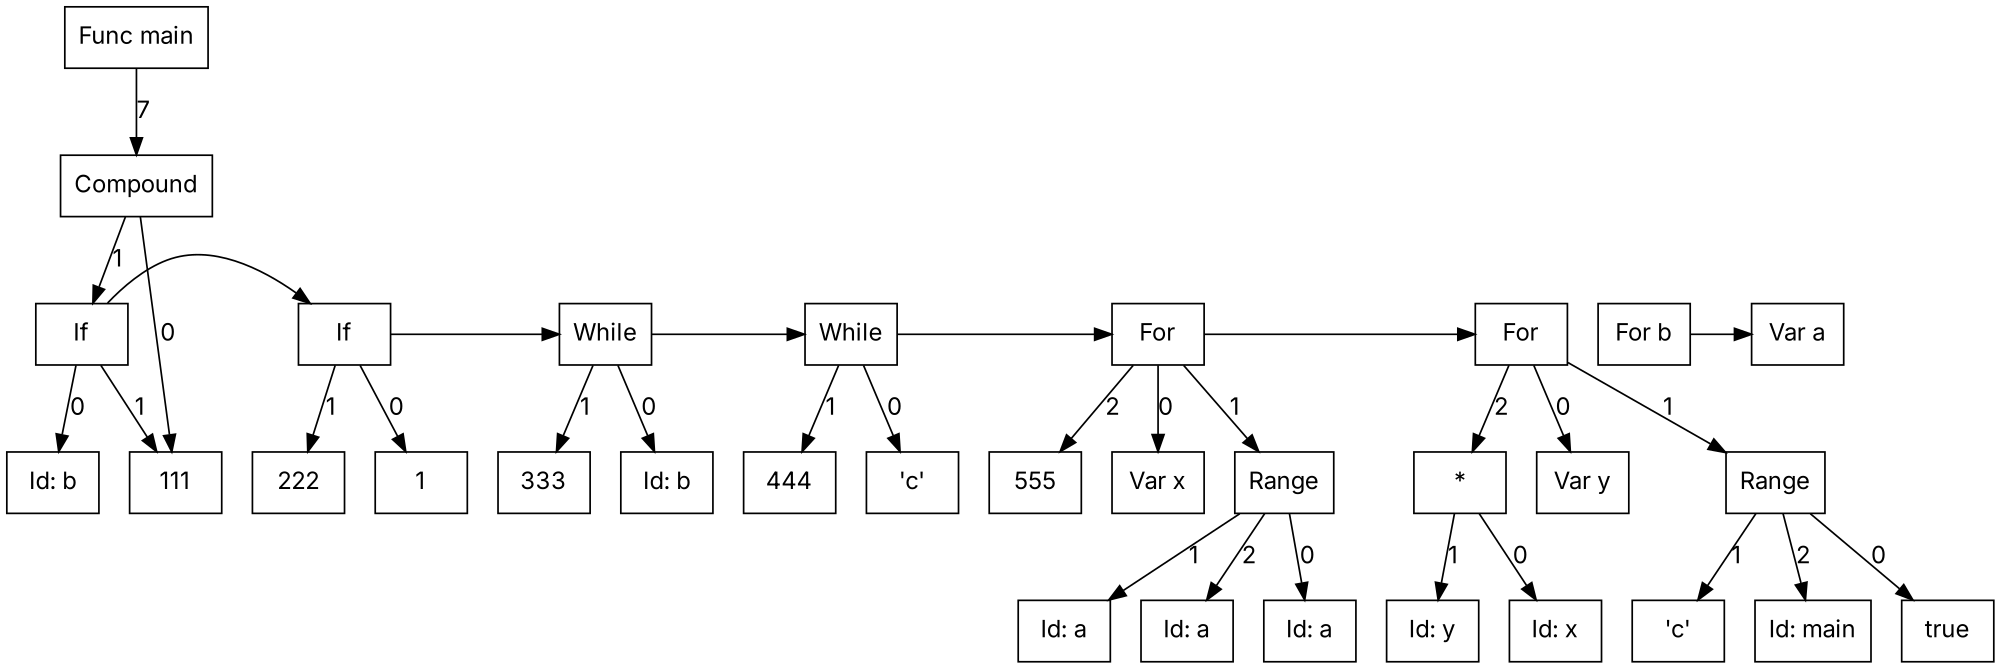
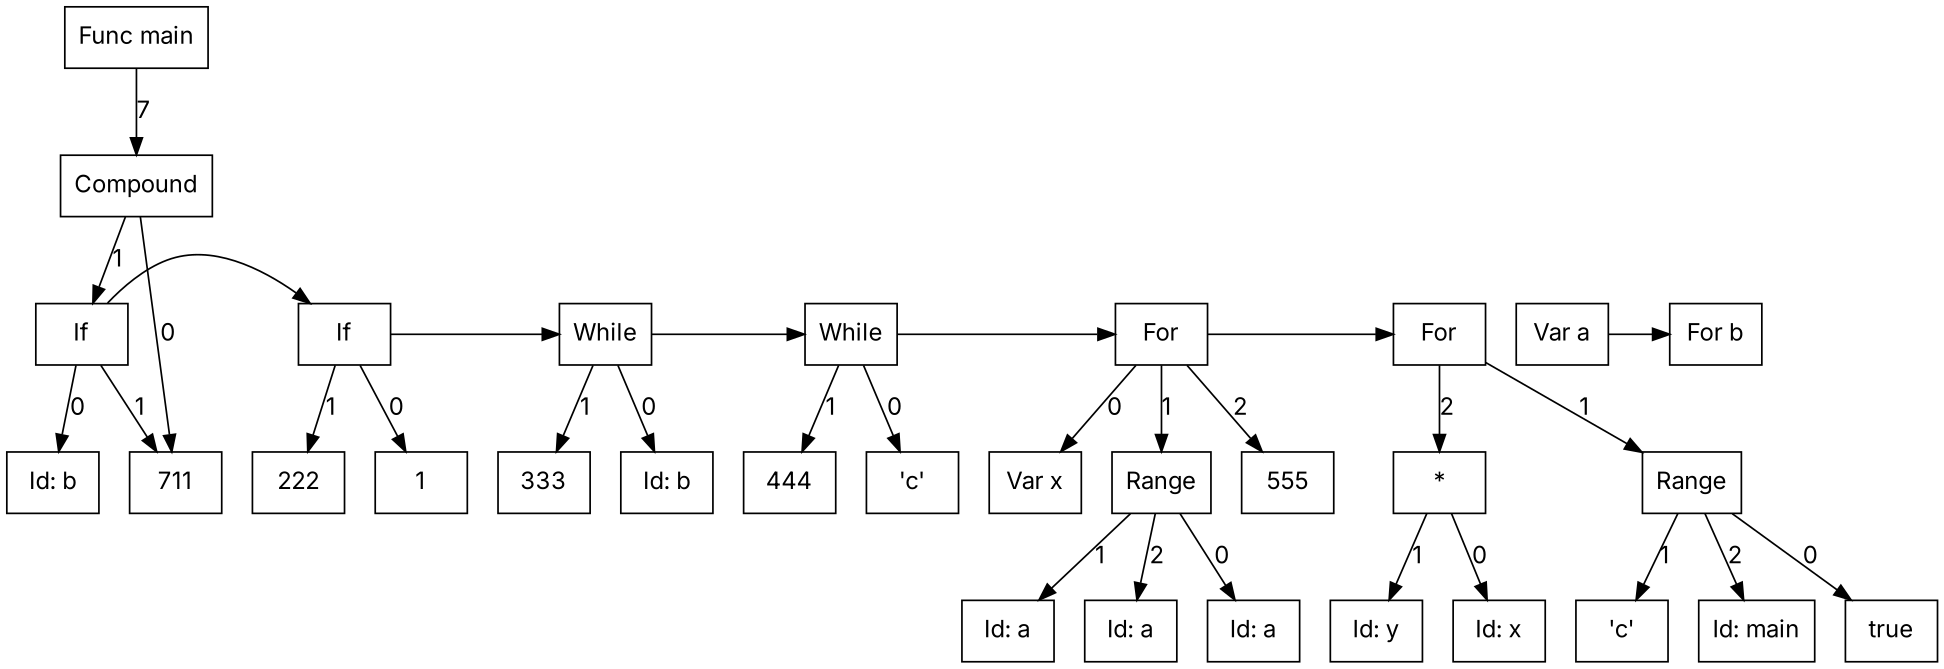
edge "For b" -> "Var a": reversed
node "111": label "111" -> "711"
node "Var y": removed
